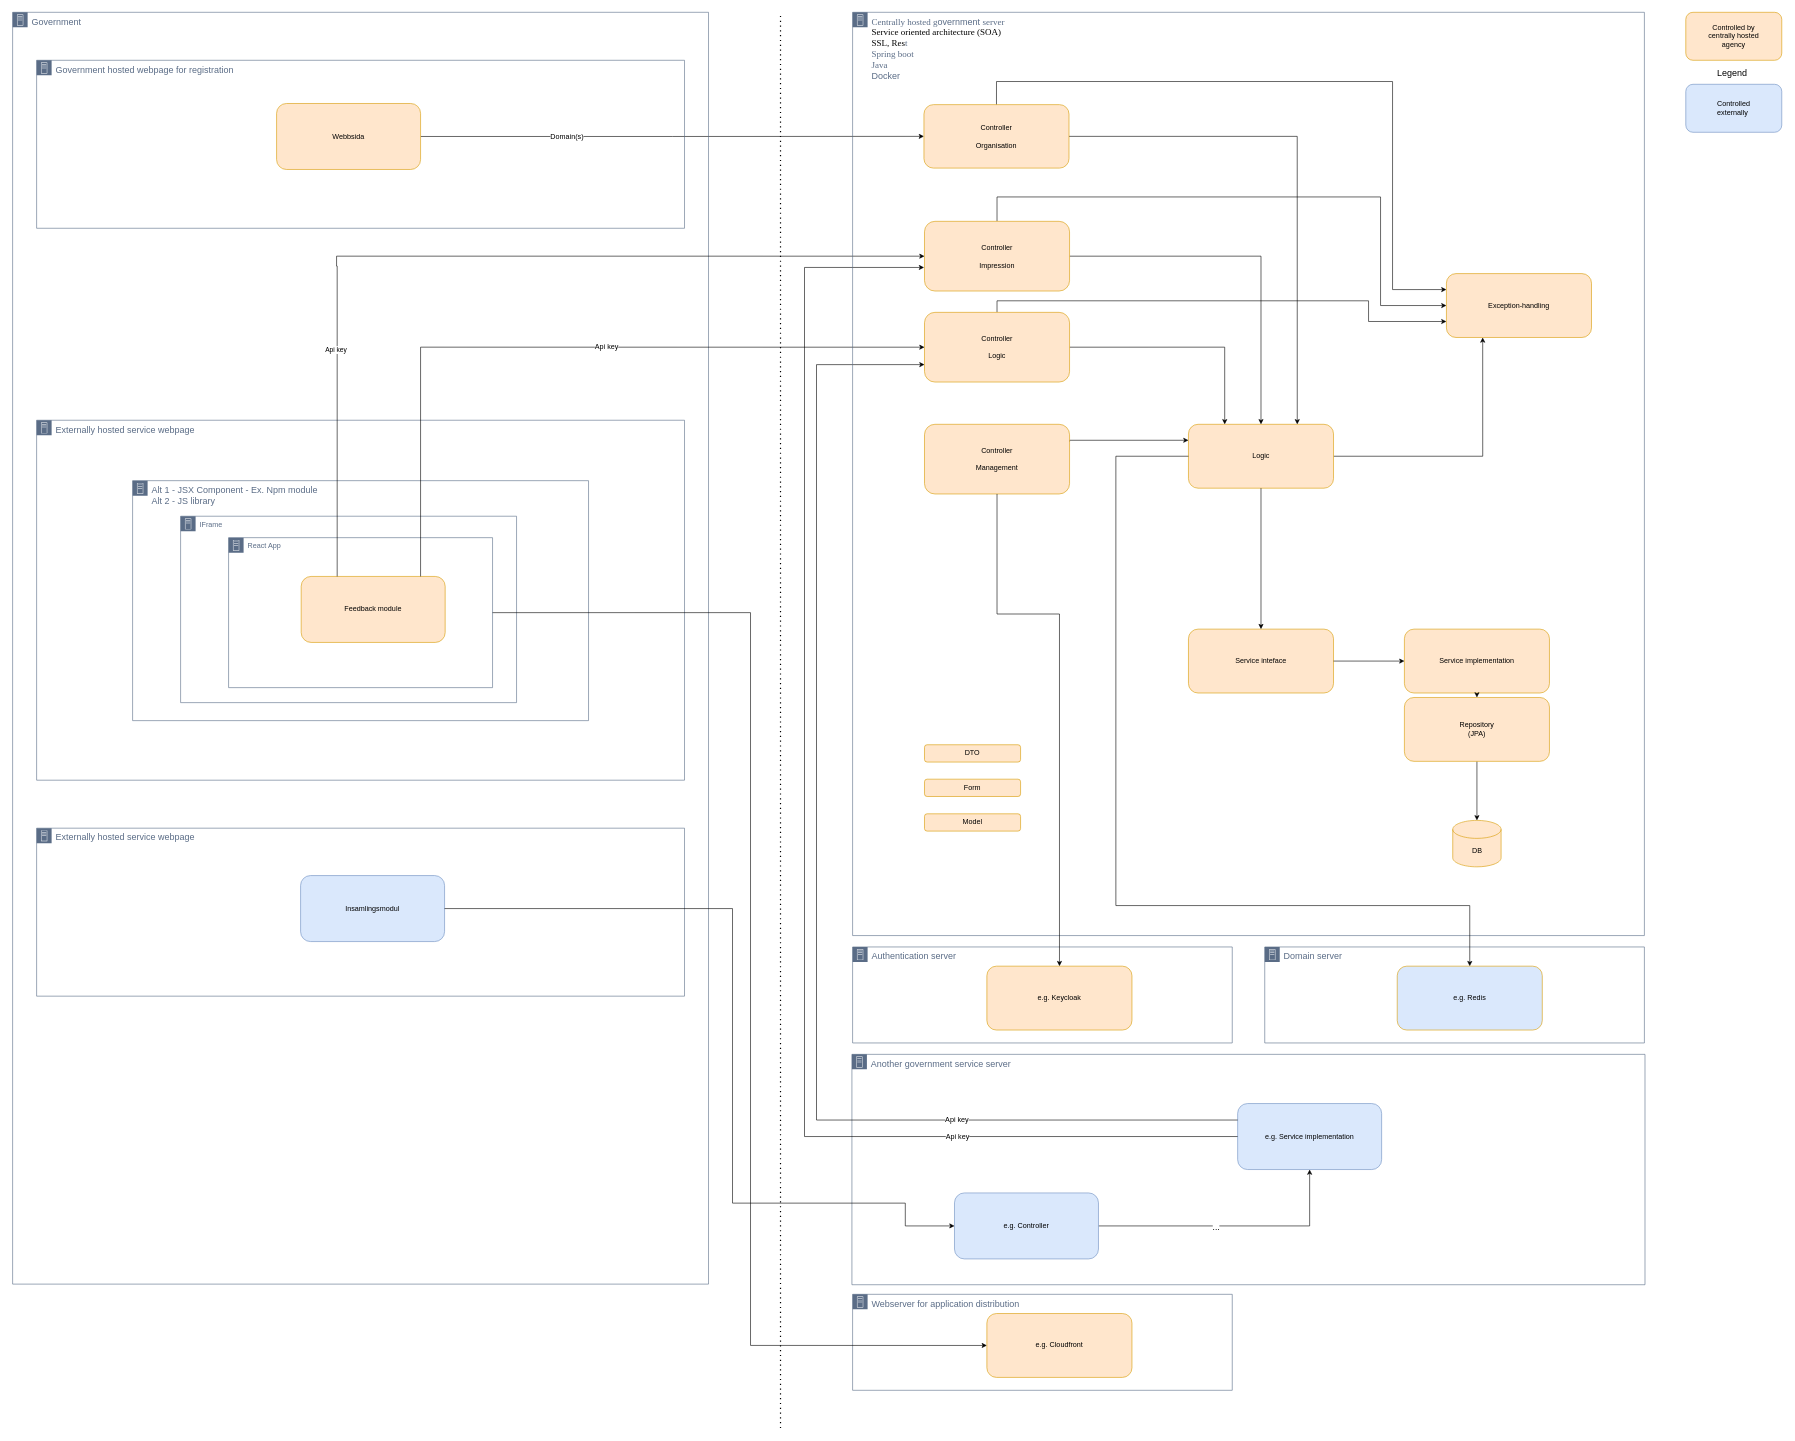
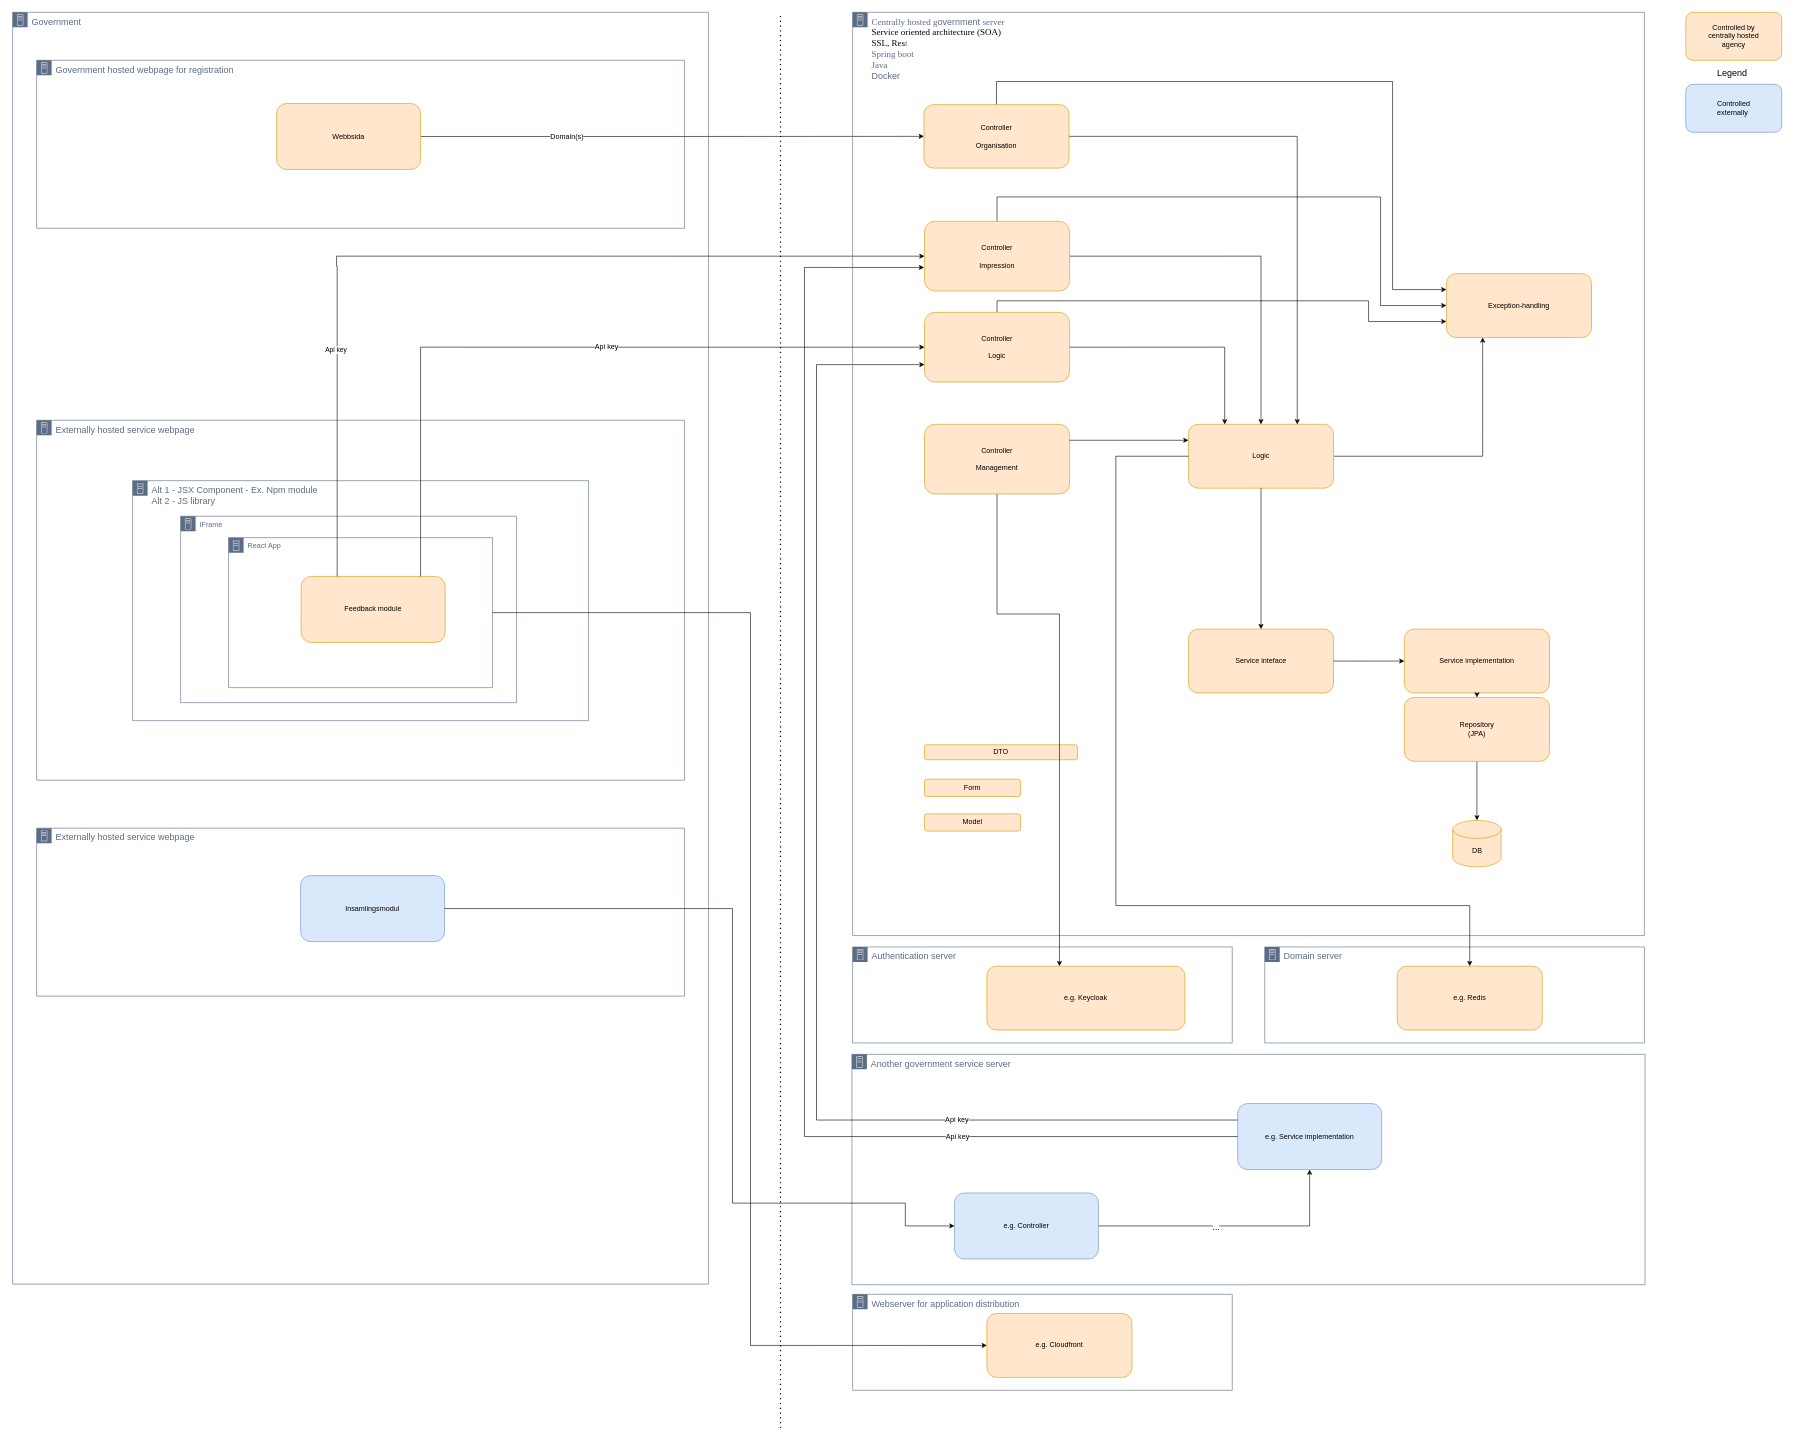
node "DTO": size 96x17 -> 153x15
node "e.g. Keycloak": size 145x64 -> 198x64
node "e.g. Redis": fillcolor #dae8fc -> #ffe6cc
